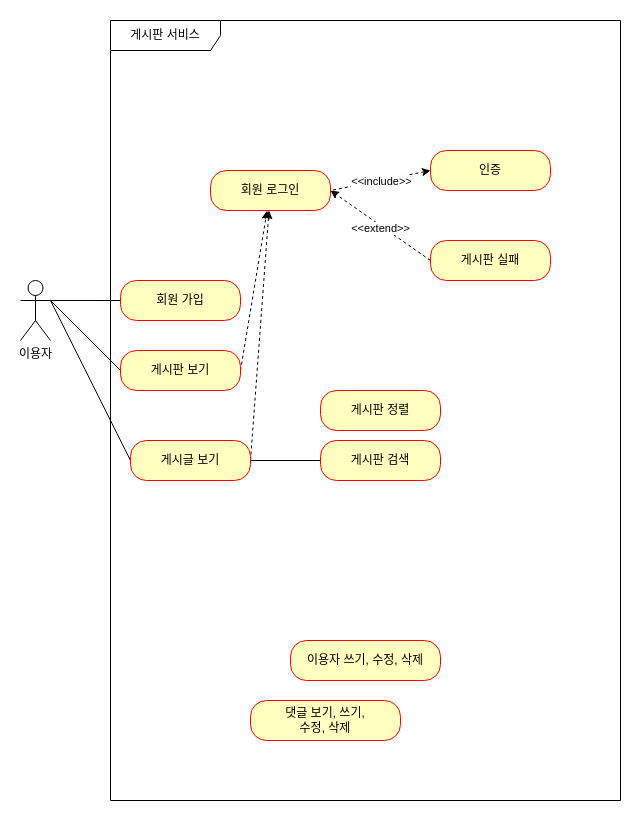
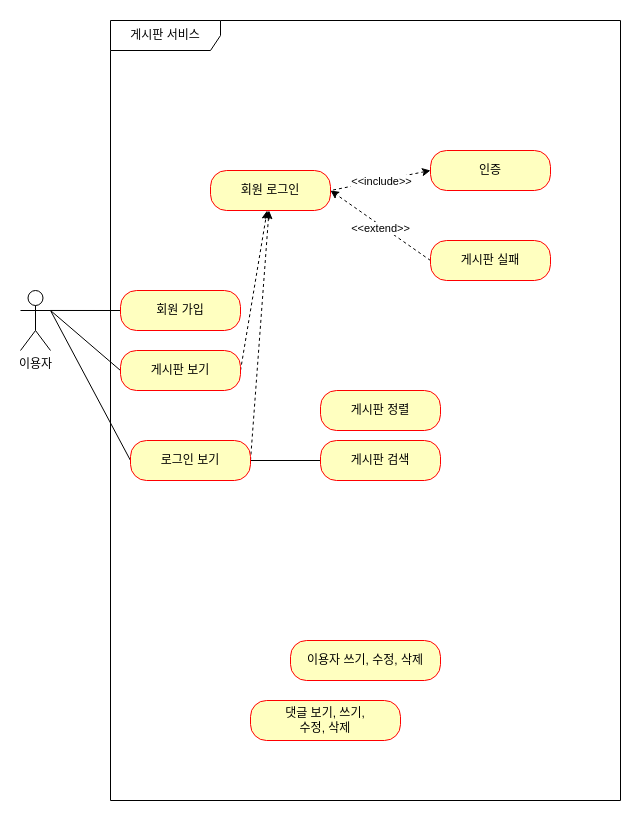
node "회원 가입": moved (181, 301) -> (181, 311)
node "이용자": moved (36, 311) -> (36, 321)
node "게시글 보기": label "게시글 보기" -> "로그인 보기"
